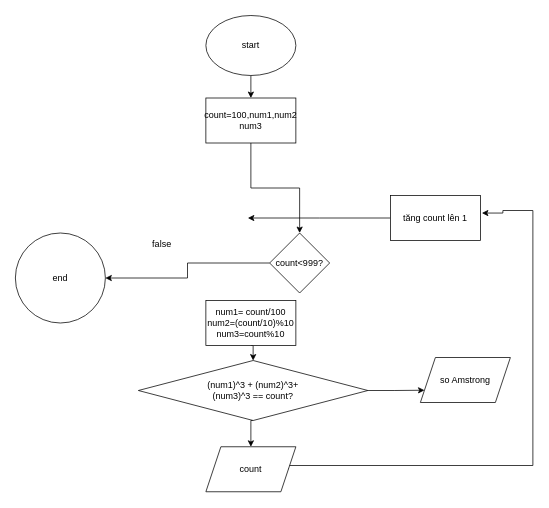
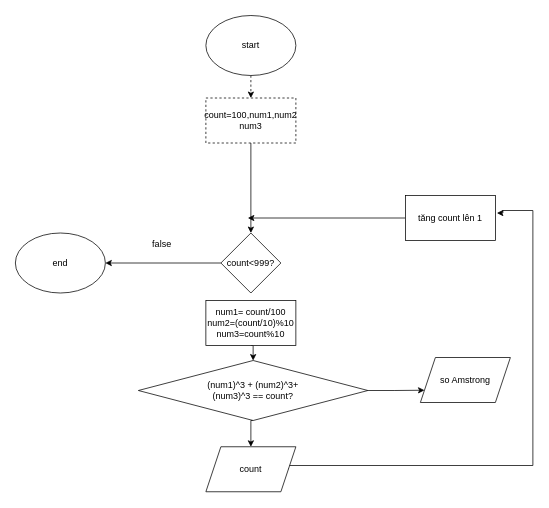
edge "start" -> "count=100,num1,num2 num3": style solid -> dashed
node "count=100,num1,num2 num3": style solid -> dashed
node "tăng count lên 1": moved (435, 218) -> (450, 218)
node "count<999?": moved (300, 263) -> (251, 263)
node "end": size 90x90 -> 90x60
